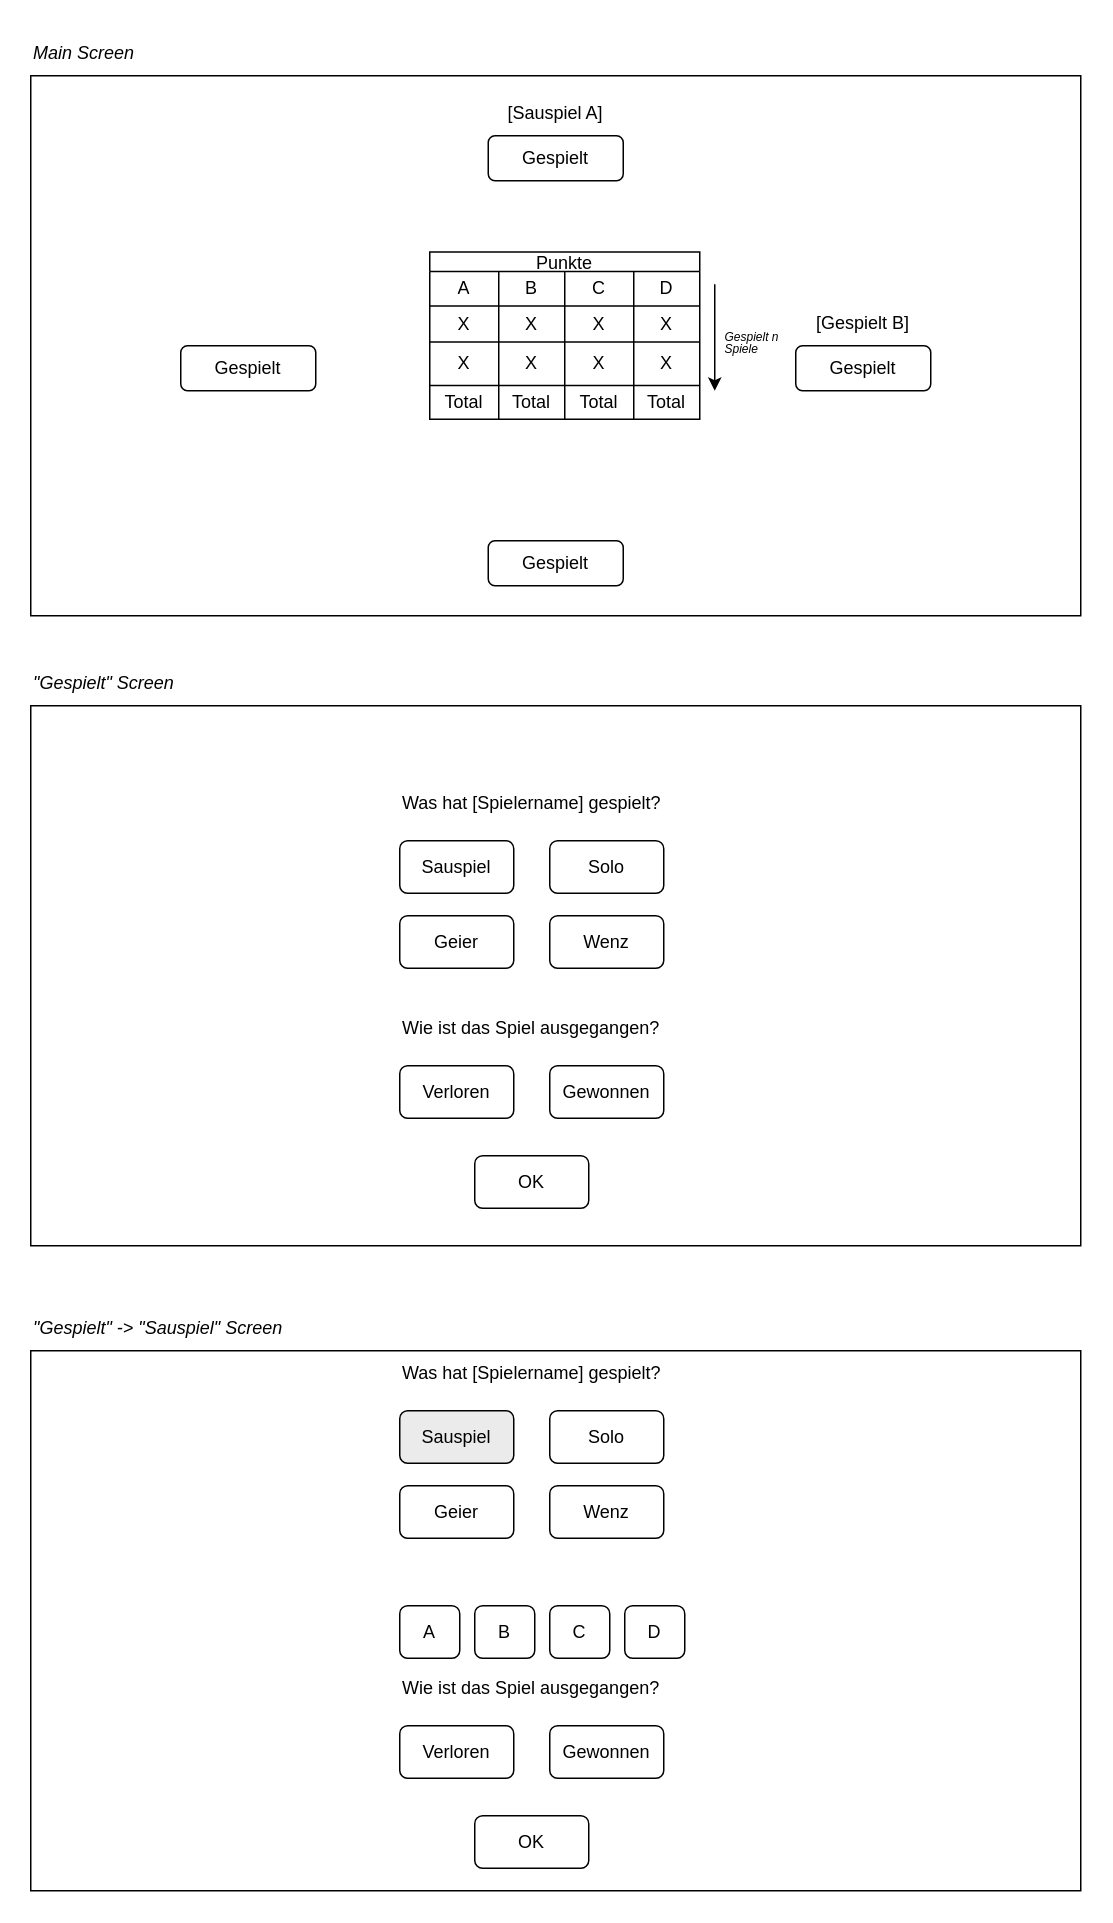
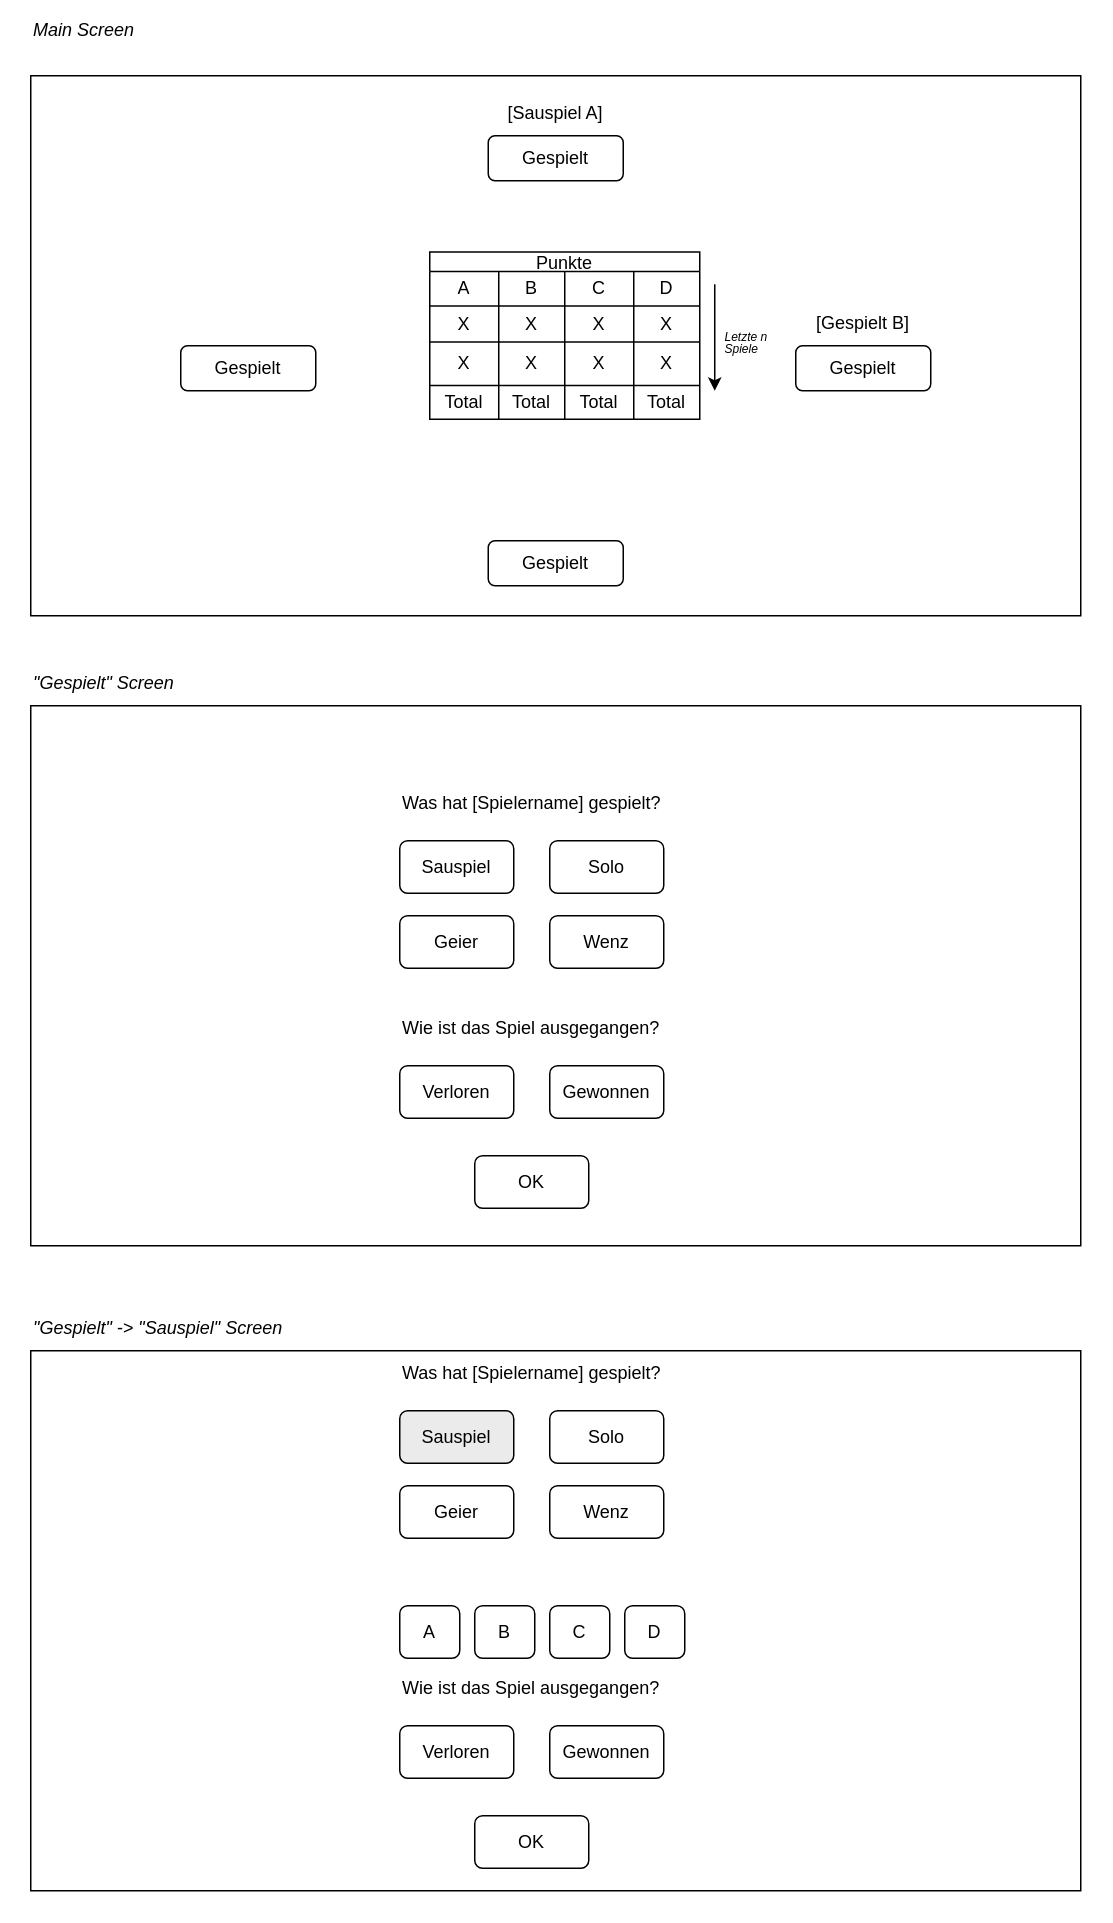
node "Main Screen": moved (98, 53) -> (98, 31)
node "Gespielt n Spiele": label "Gespielt n Spiele" -> "Letzte n Spiele"
